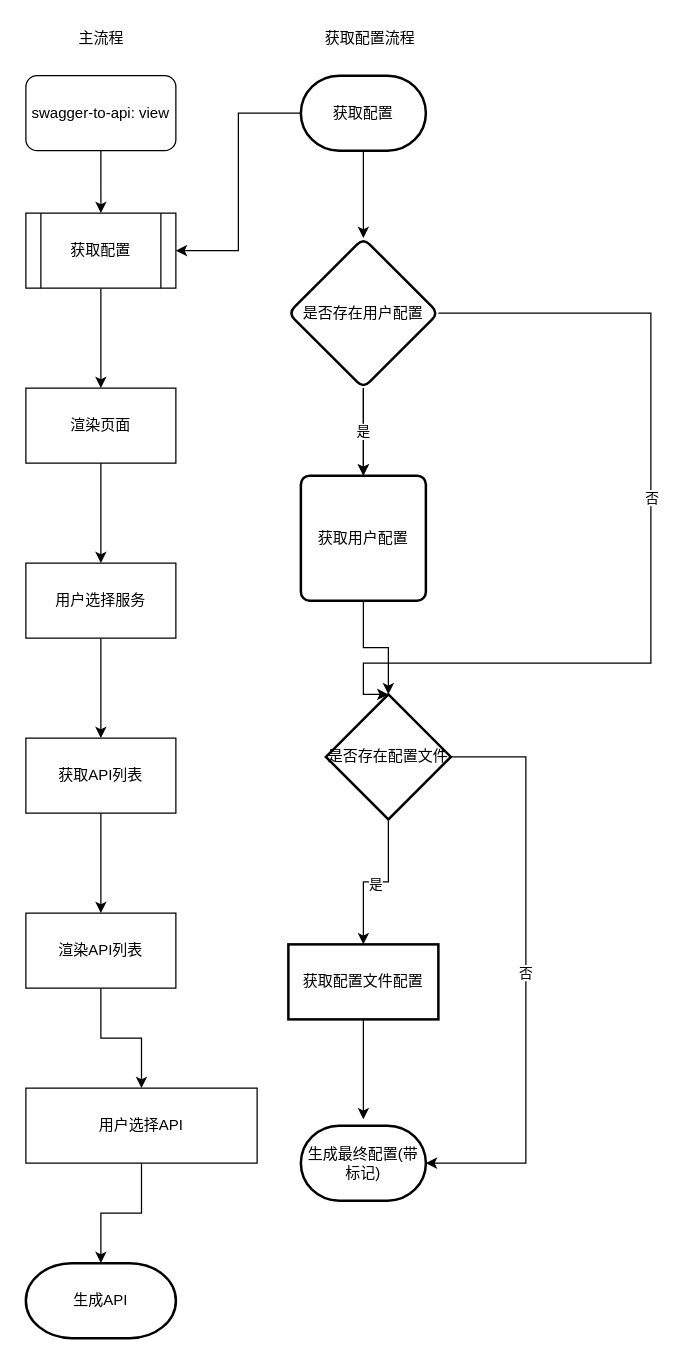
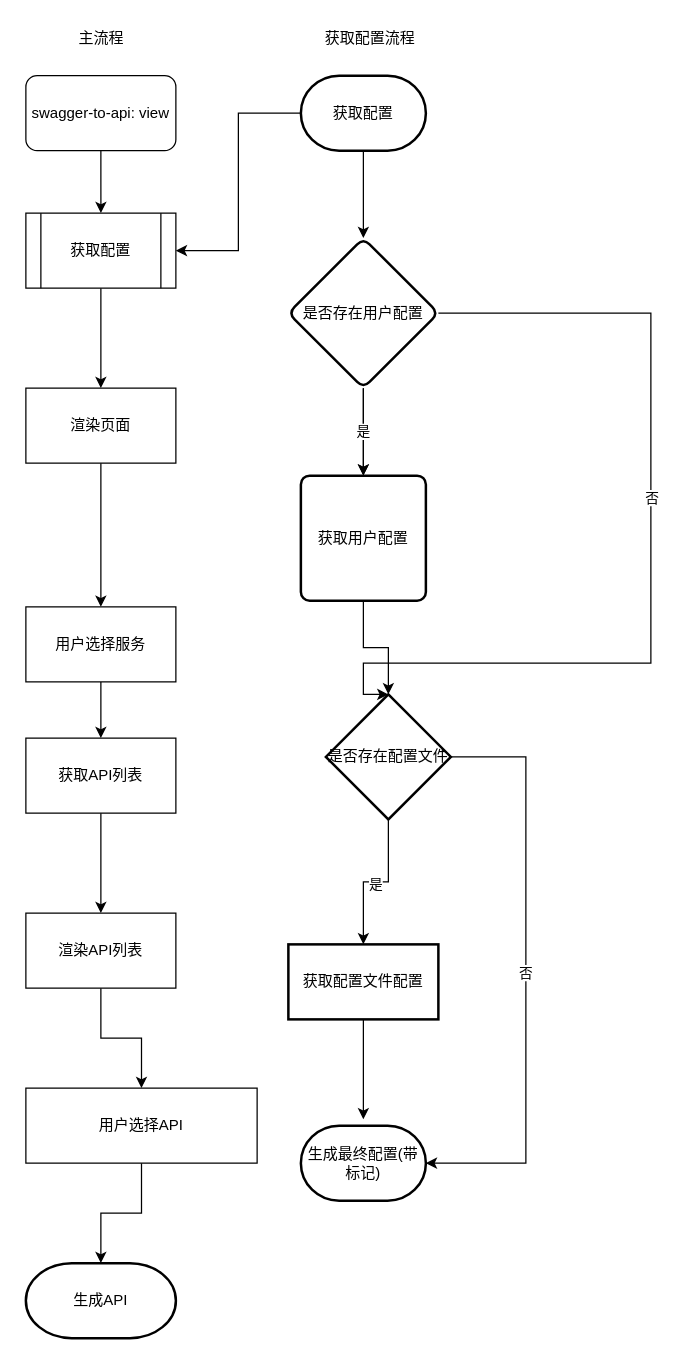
node "用户选择服务": moved (101, 601) -> (101, 644)
